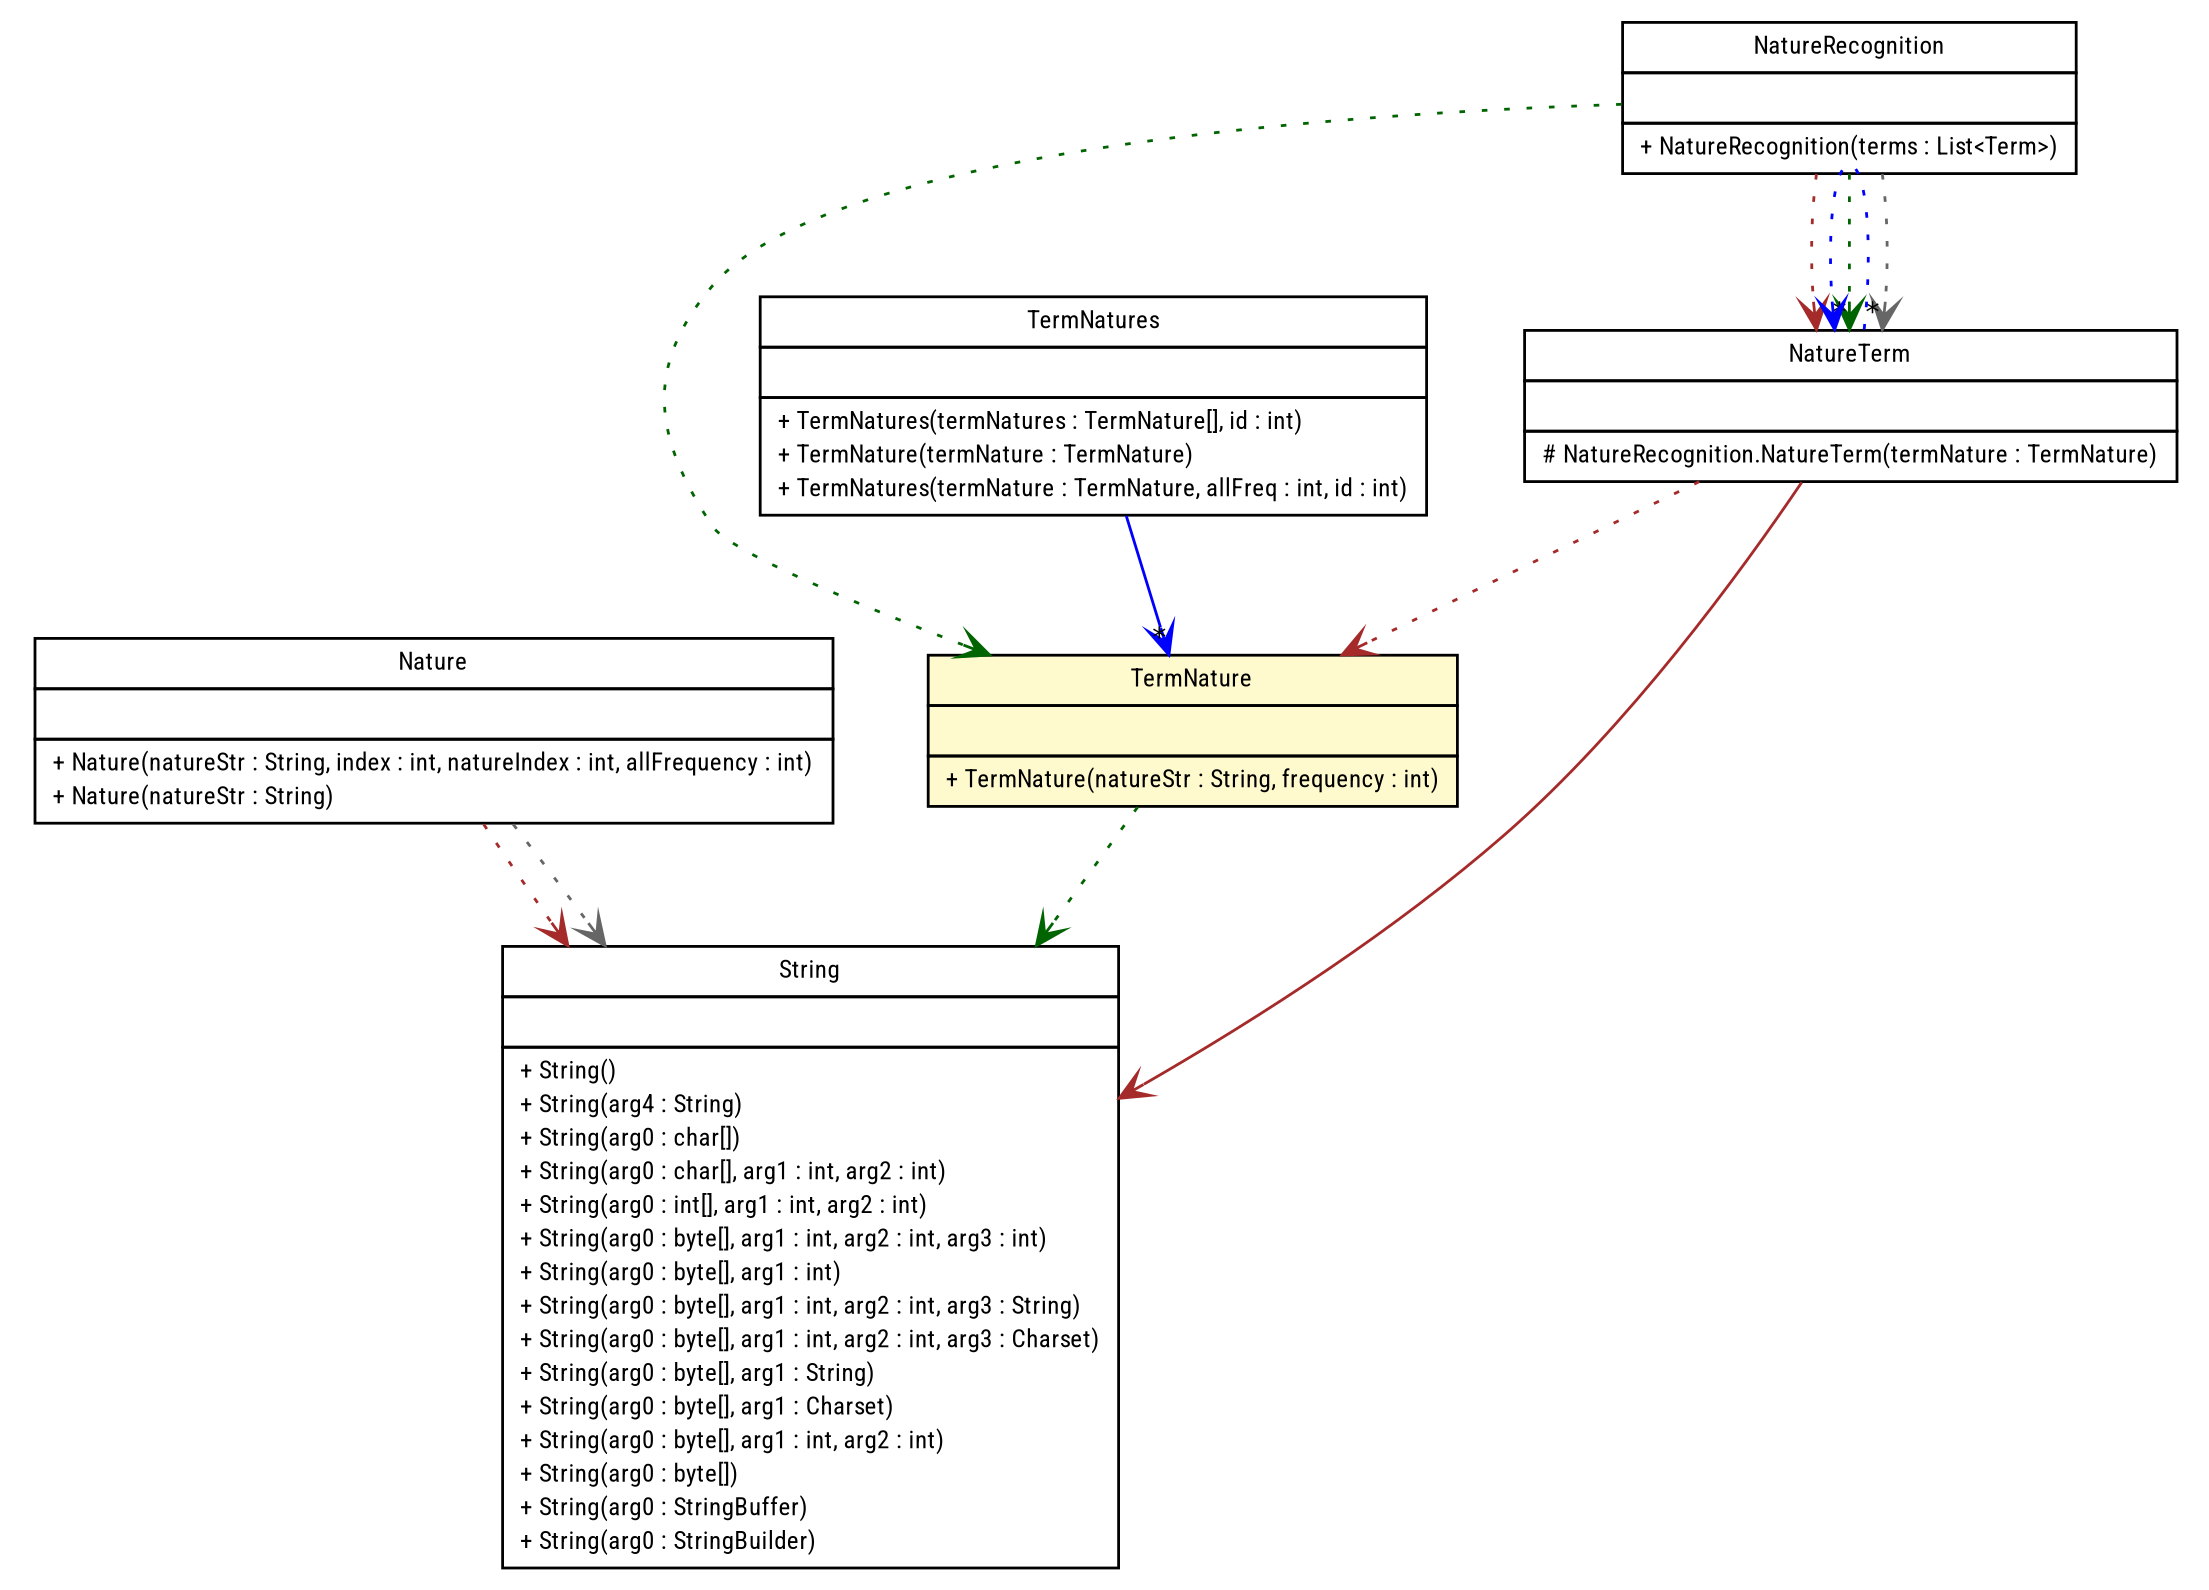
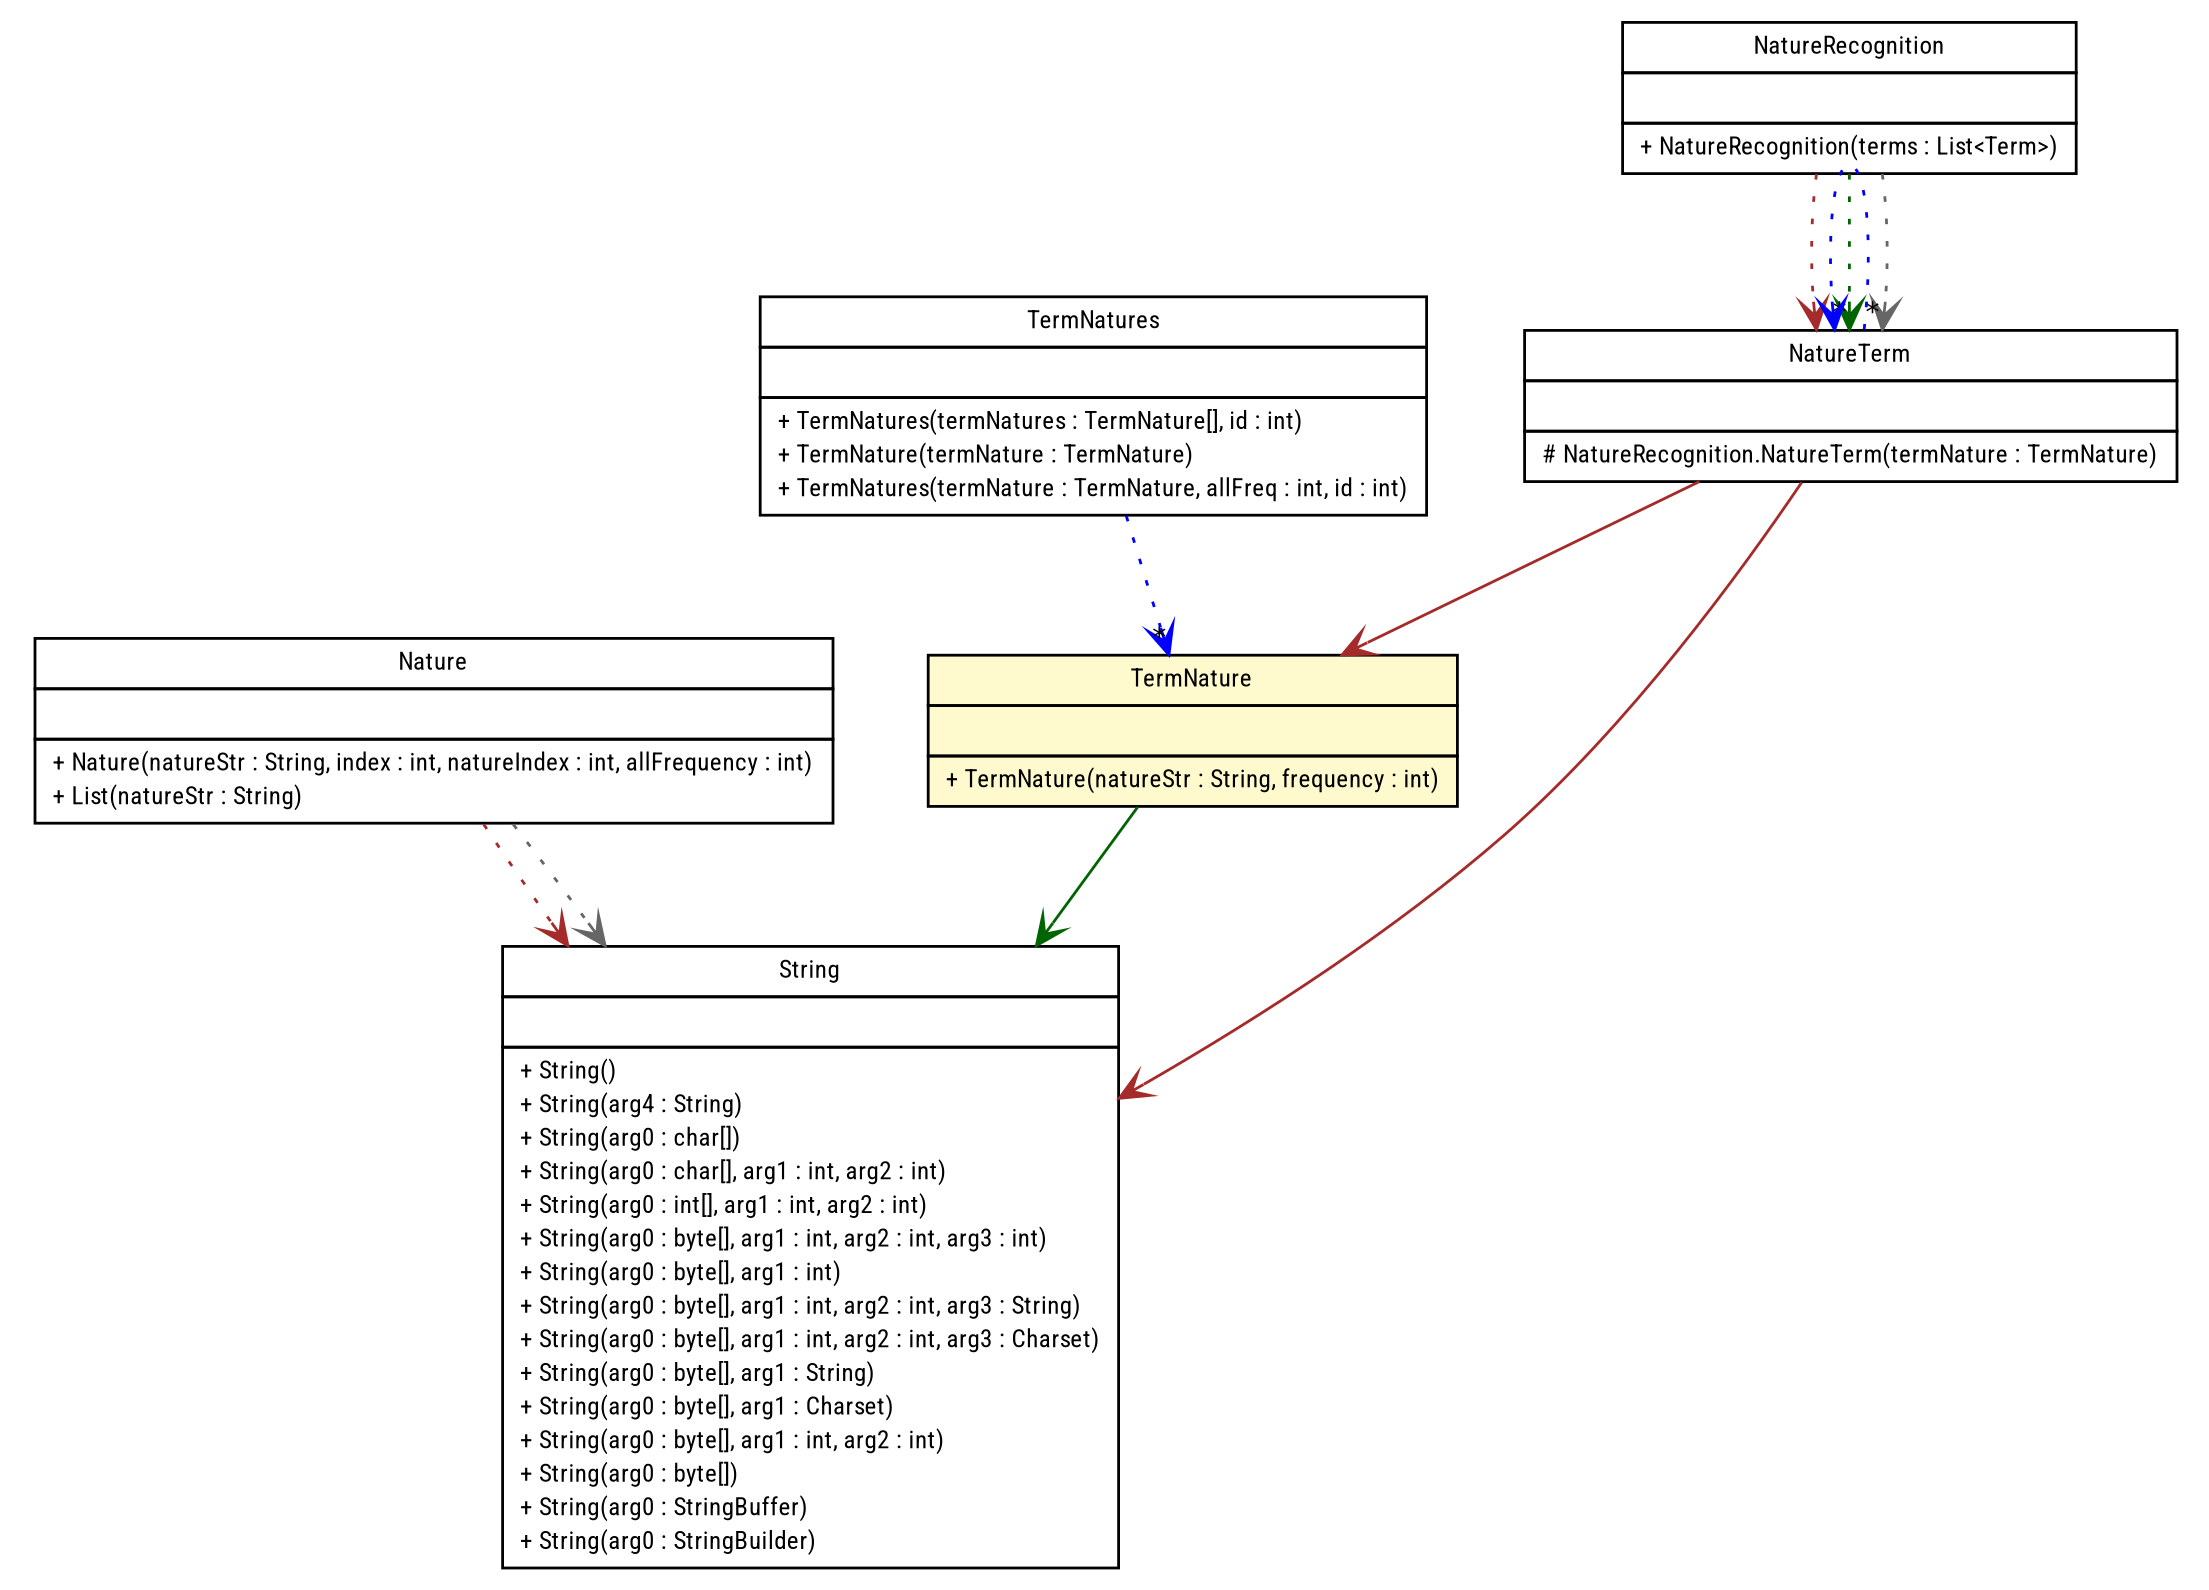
edge "NatureRecognition" -> "TermNature": removed
edge "NatureTerm" -> "TermNature": style dotted -> solid
edge "TermNatures" -> "TermNature": style solid -> dotted
node "Nature": text "+ Nature(natureStr : String)" -> "+ List(natureStr : String)"
edge "TermNature" -> "String": style dotted -> solid
